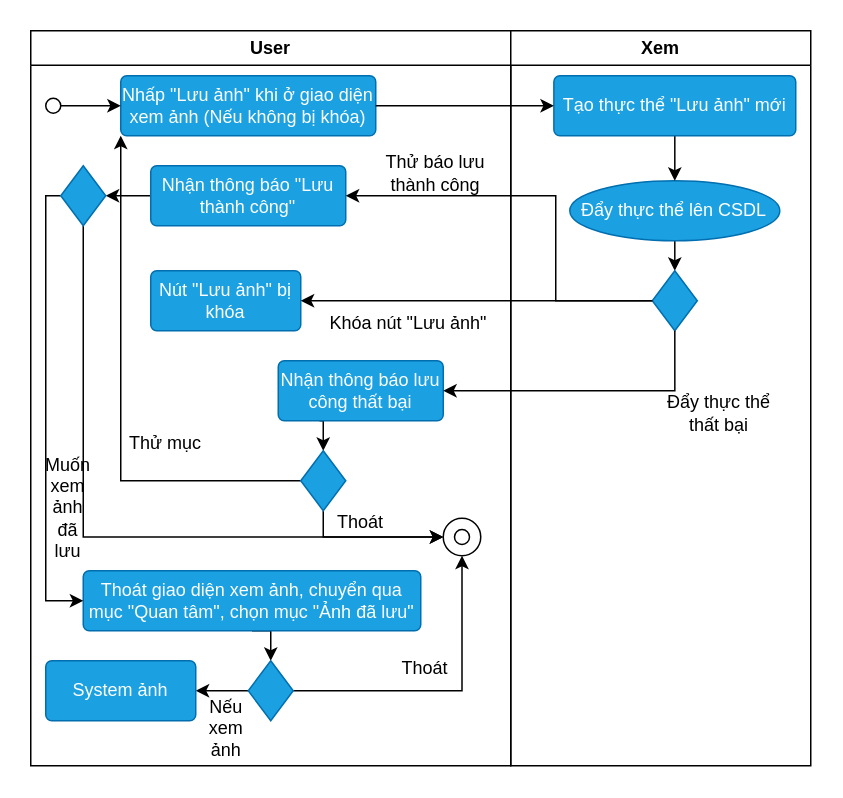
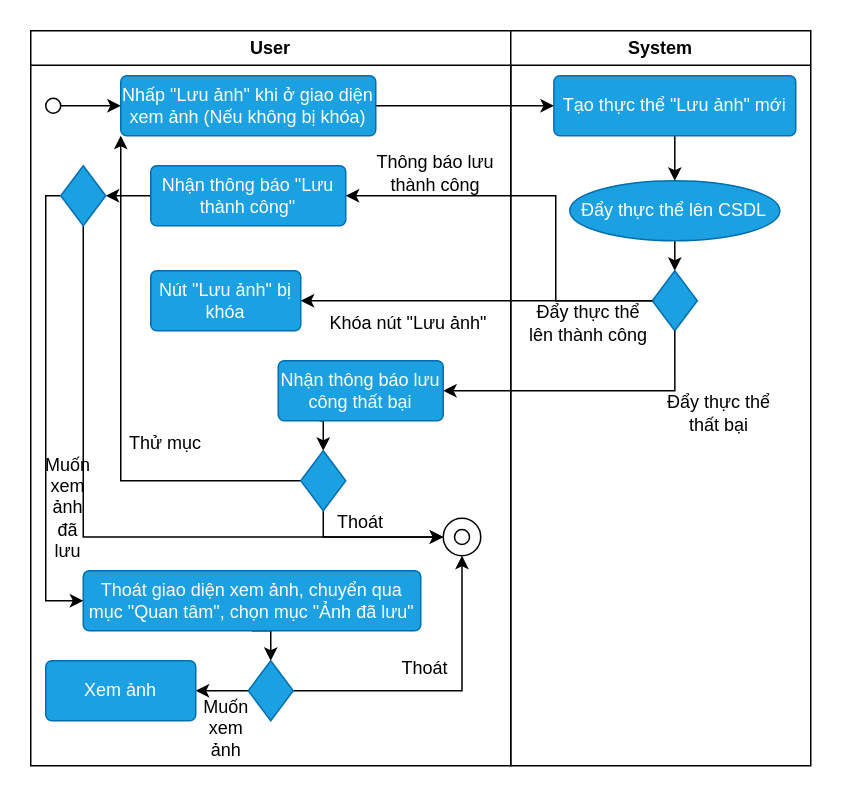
node "Xem": label "Xem" -> "System"
node "Thử báo lưu thành công": label "Thử báo lưu thành công" -> "Thông báo lưu thành công"
node "Đẩy thực thể lên thành công": added
node "System ảnh": label "System ảnh" -> "Xem ảnh"
node "Nếu xem ảnh": label "Nếu xem ảnh" -> "Muốn xem ảnh"
